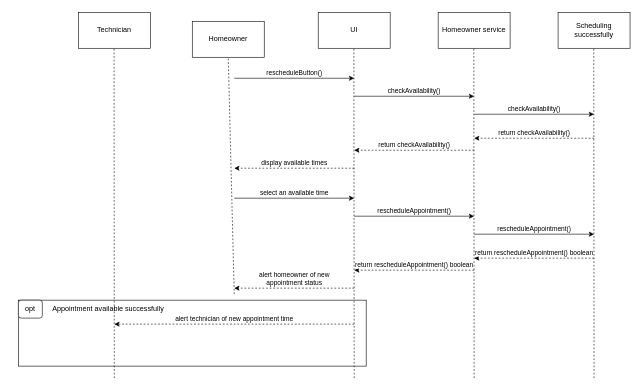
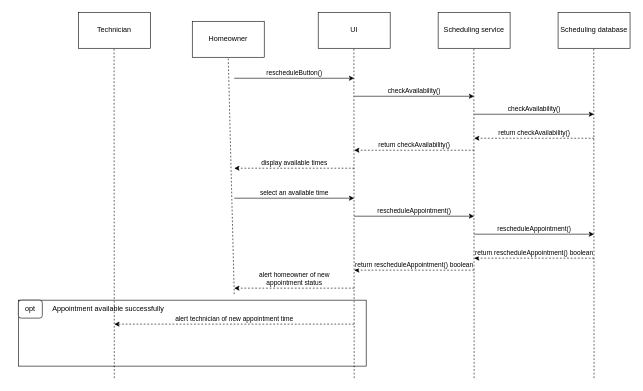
node "Homeowner service": label "Homeowner service" -> "Scheduling service"
node "Scheduling successfully": label "Scheduling successfully" -> "Scheduling database"
